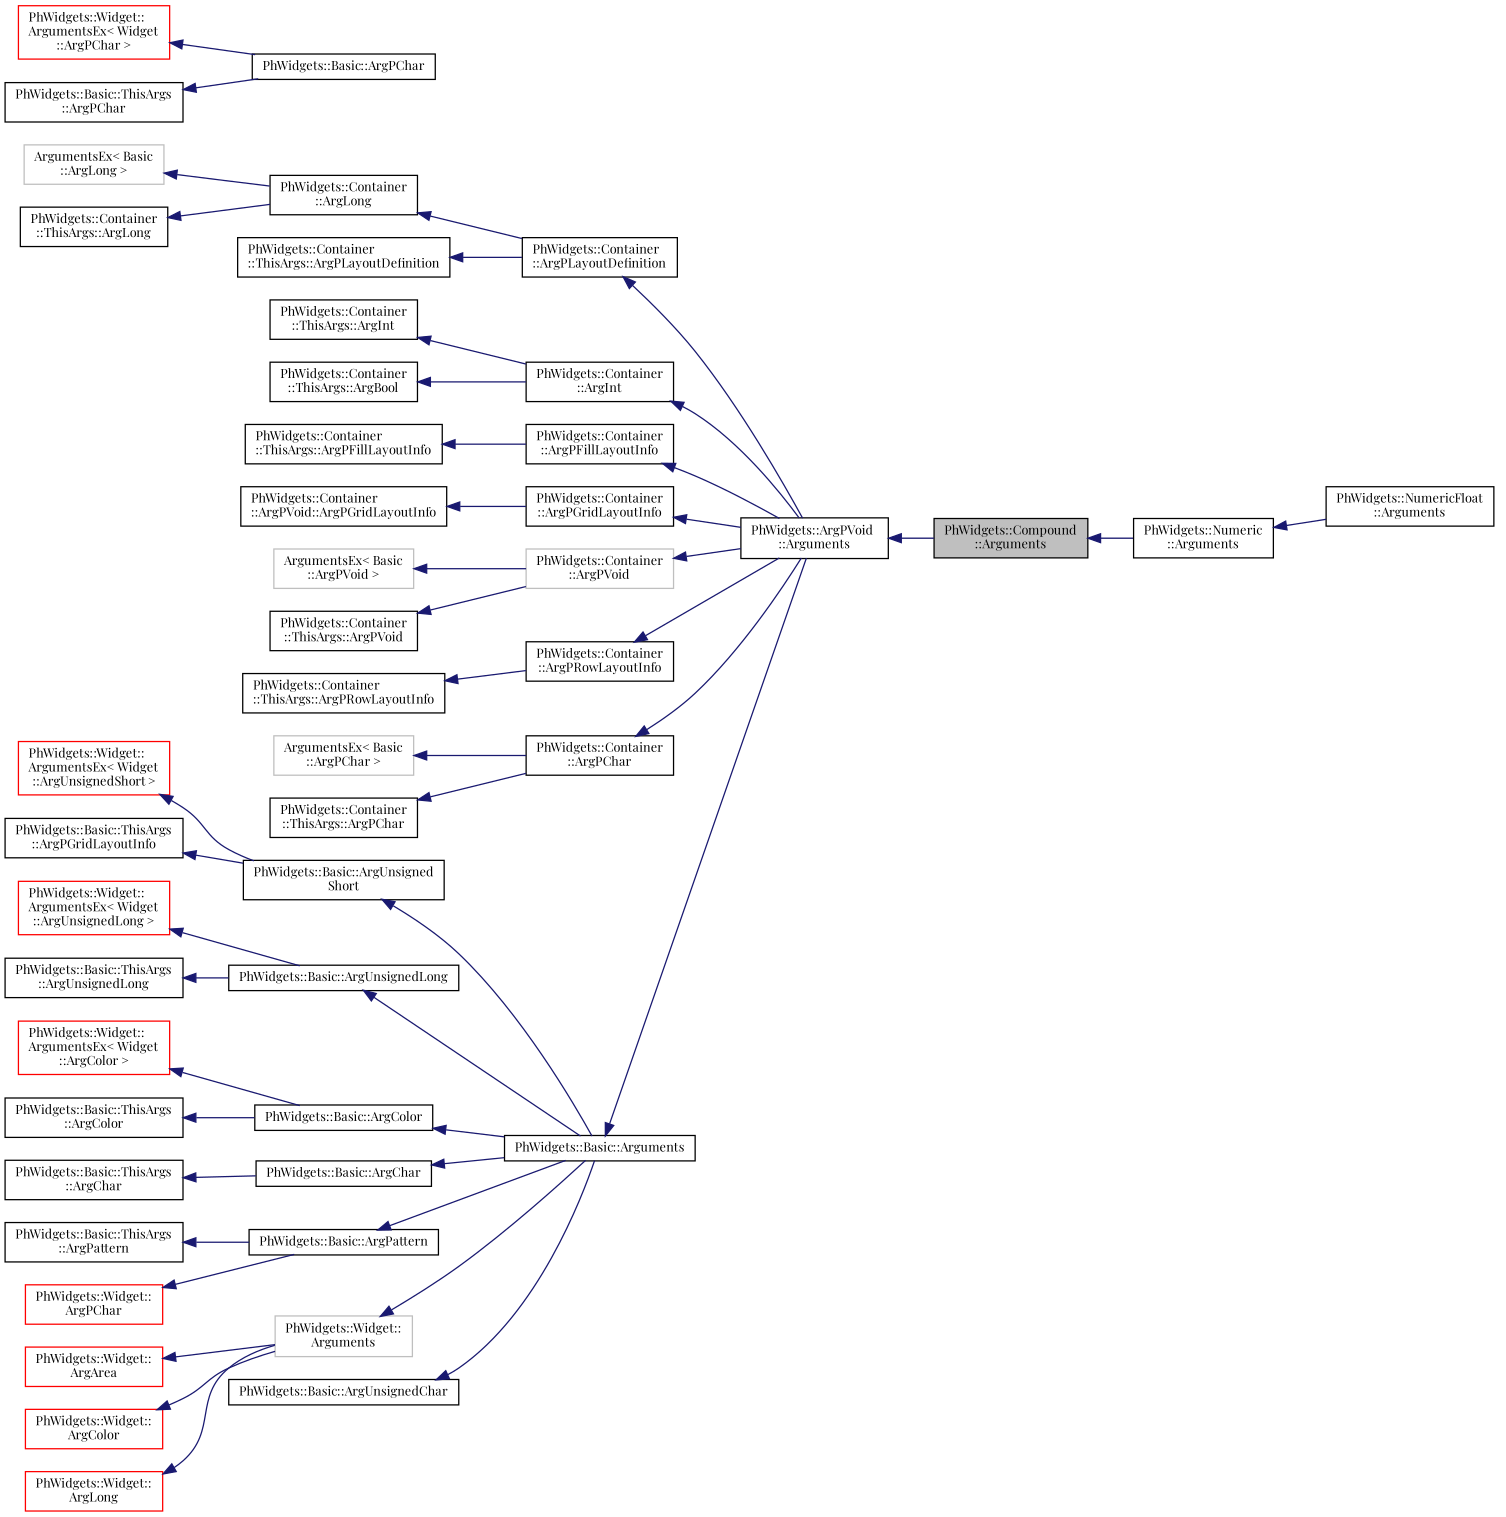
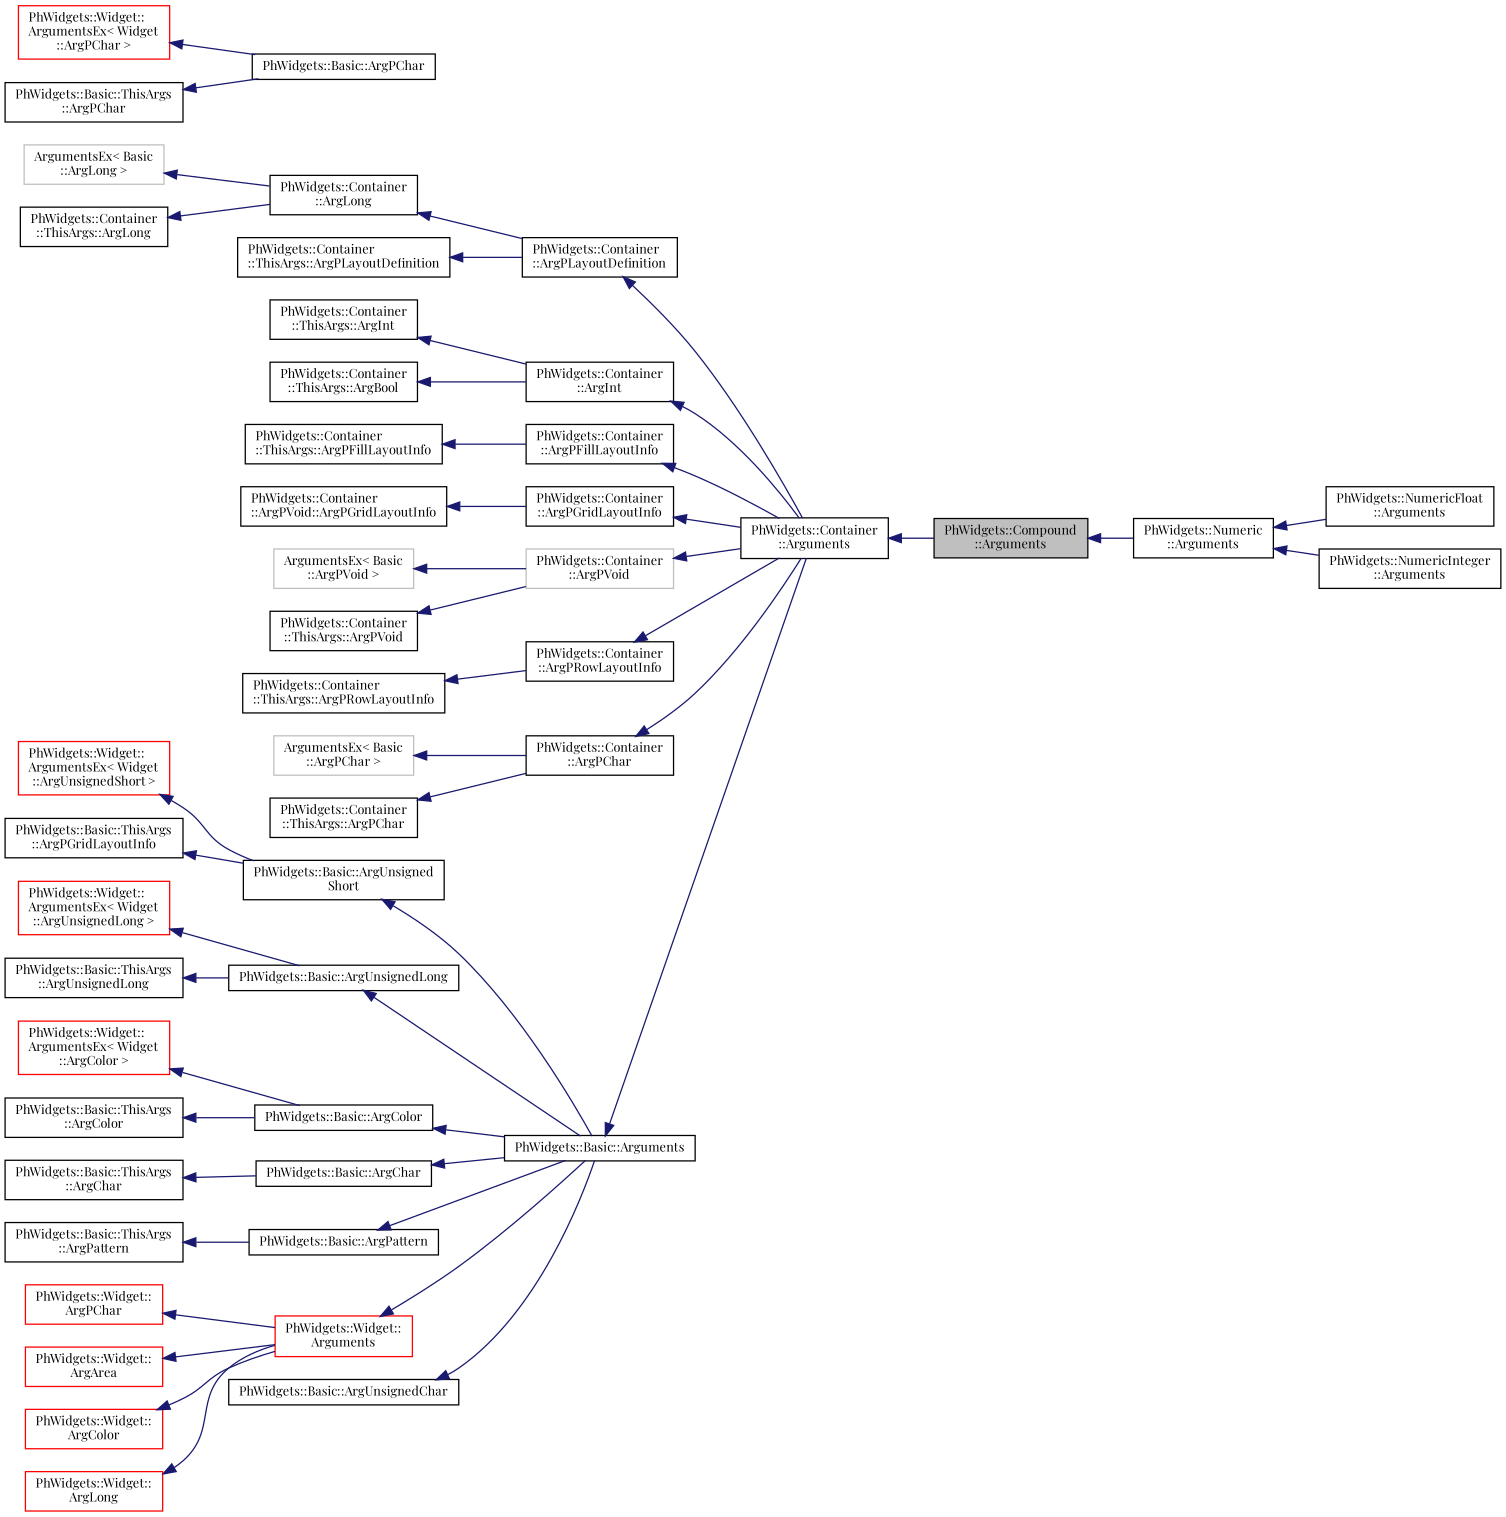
node "PhWidgets::ArgPVoid ::Arguments": label "PhWidgets::ArgPVoid ::Arguments" -> "PhWidgets::Container ::Arguments"
node "PhWidgets::NumericInteger ::Arguments": added
edge "PhWidgets::Basic::ArgPattern" -> "PhWidgets::Widget:: ArgPChar": now "PhWidgets::Widget:: Arguments" -> "PhWidgets::Widget:: ArgPChar"
node "PhWidgets::Widget:: Arguments": color grey75 -> red
